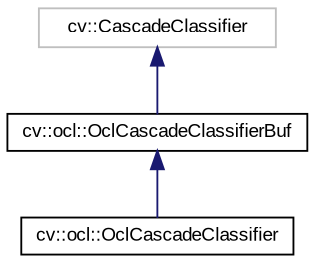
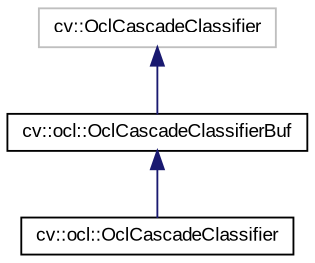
node "cv::CascadeClassifier": label "cv::CascadeClassifier" -> "cv::OclCascadeClassifier"
